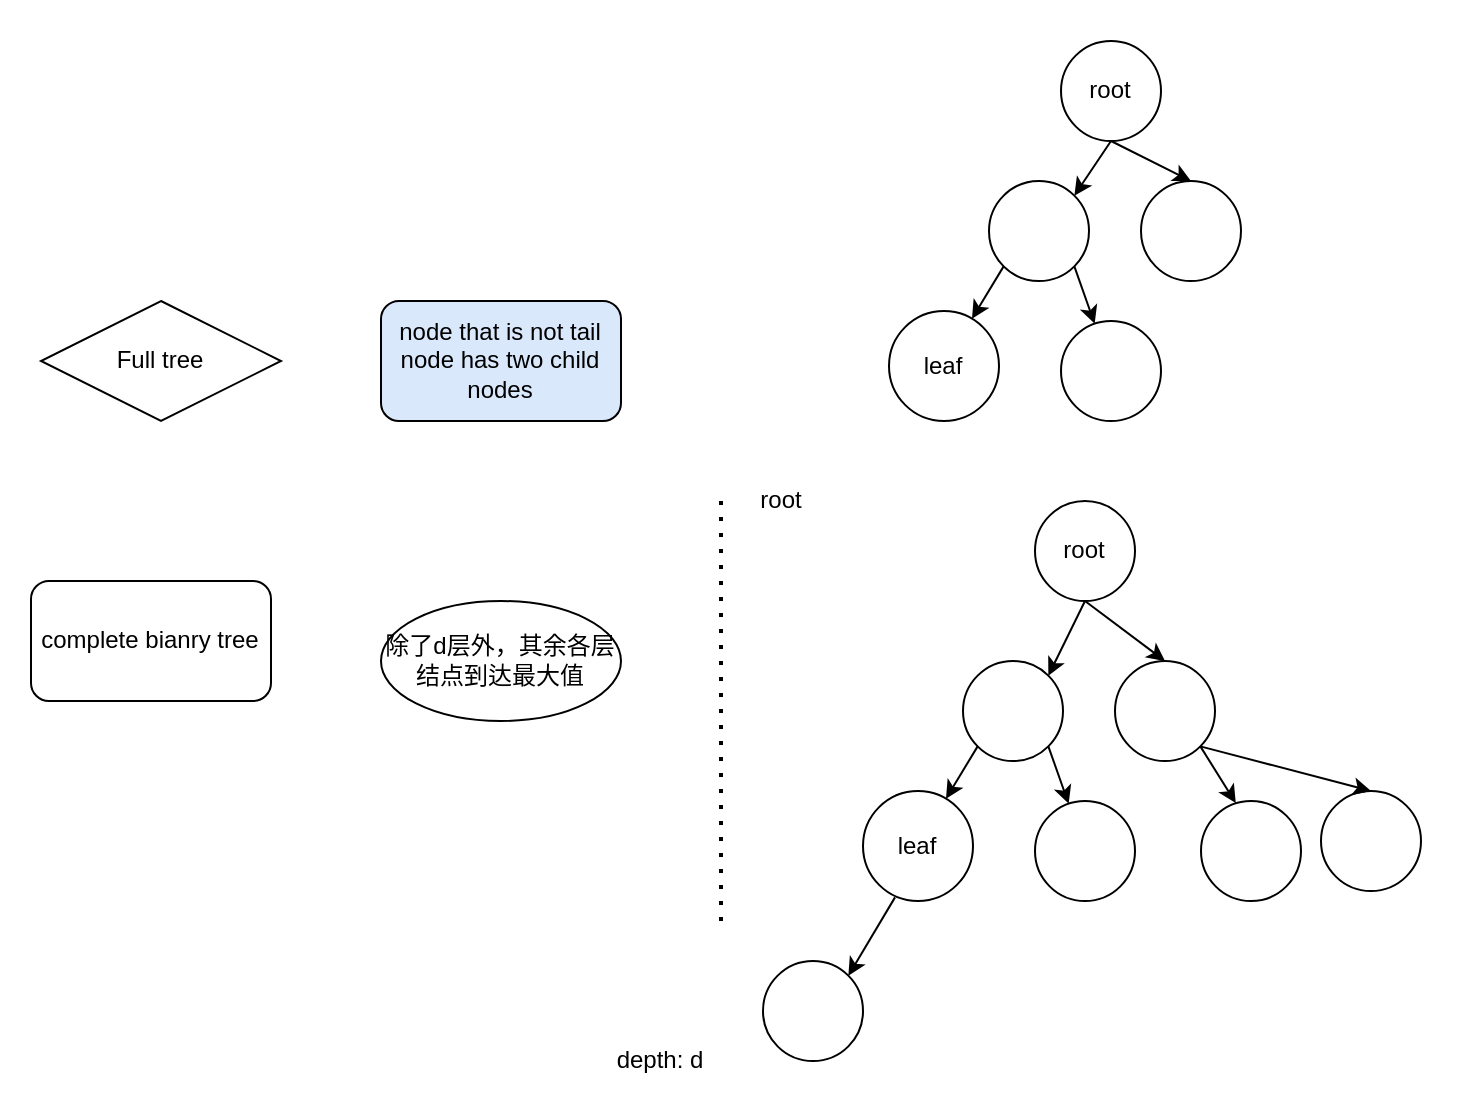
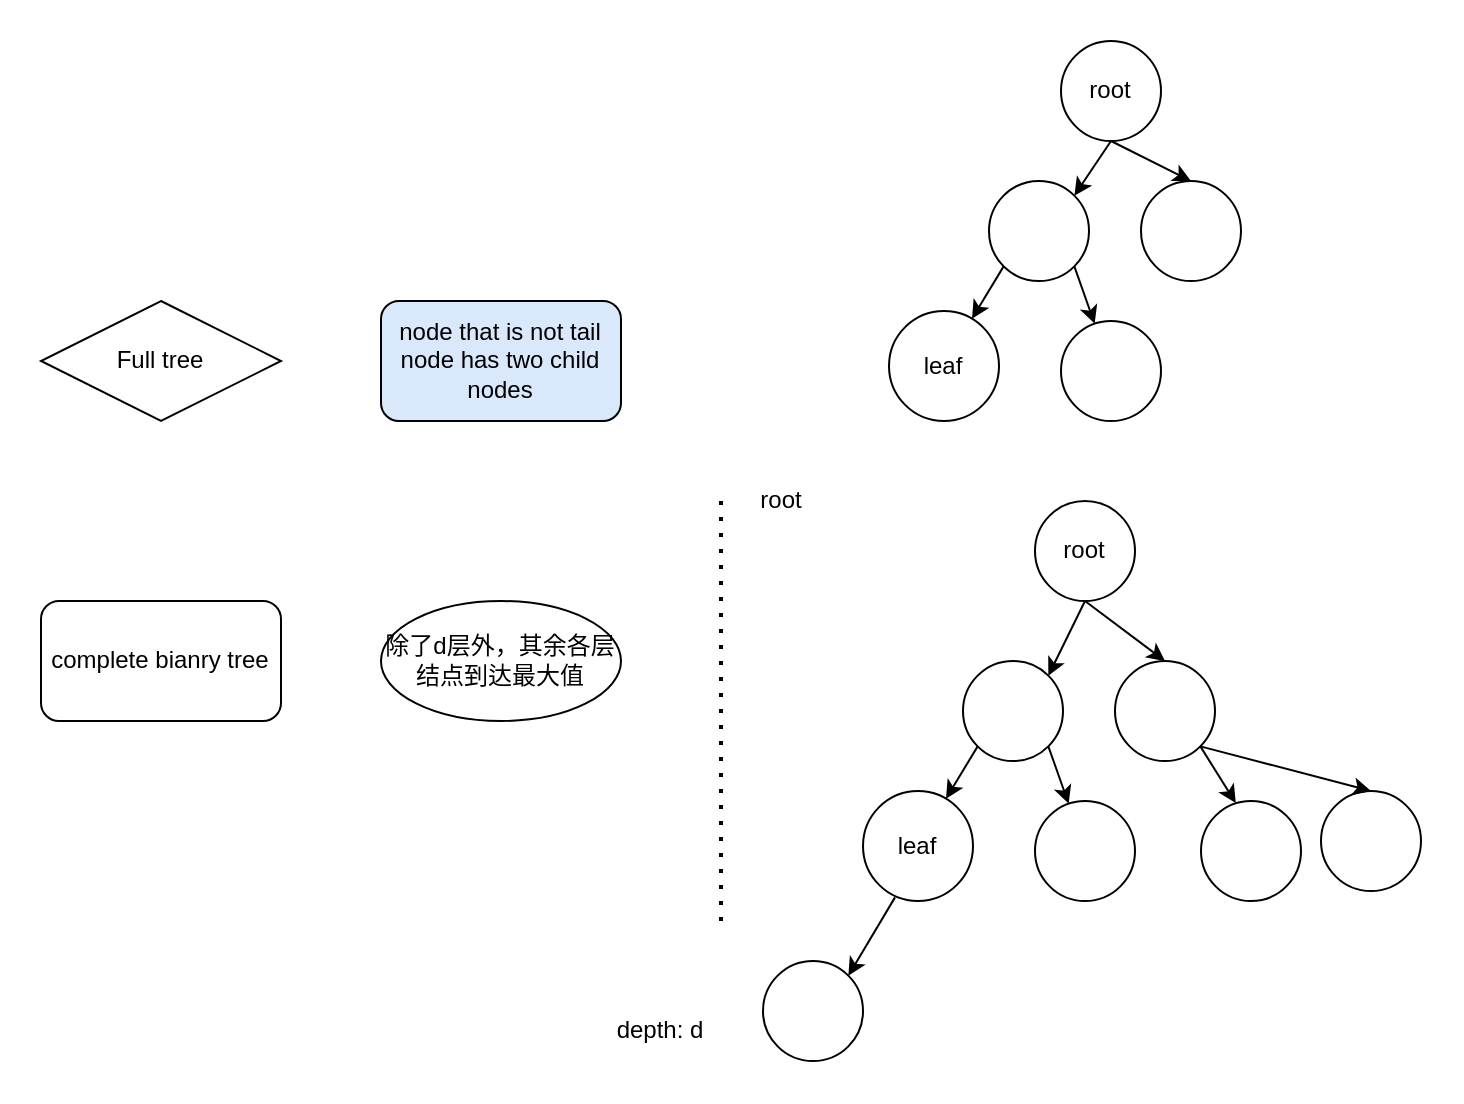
node "complete bianry tree": moved (151, 641) -> (161, 661)
node "depth: d": moved (661, 1061) -> (661, 1031)
